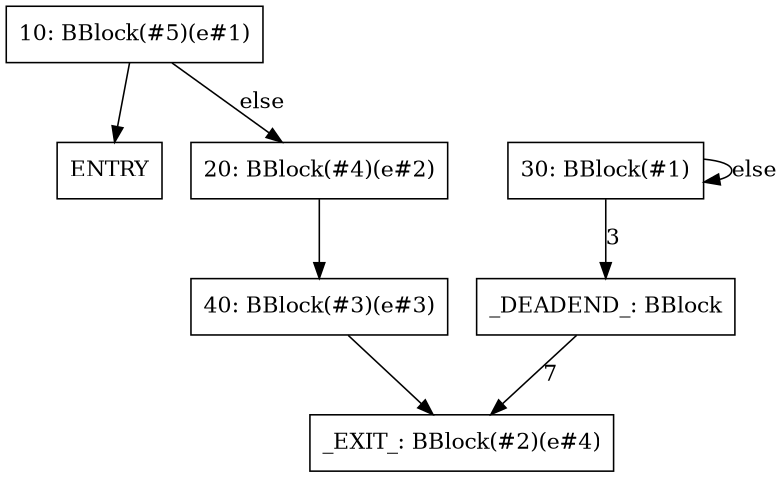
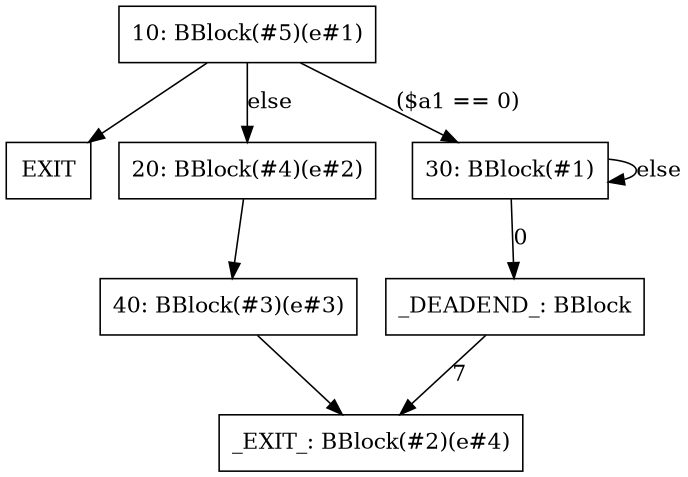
edge "10: BBlock(#5)(e#1)" -> "30: BBlock(#1)": added, label "($a1 == 0)"
node "ENTRY": label "ENTRY" -> "EXIT"
edge "30: BBlock(#1)" -> "_DEADEND_: BBlock": label "3" -> "0"
